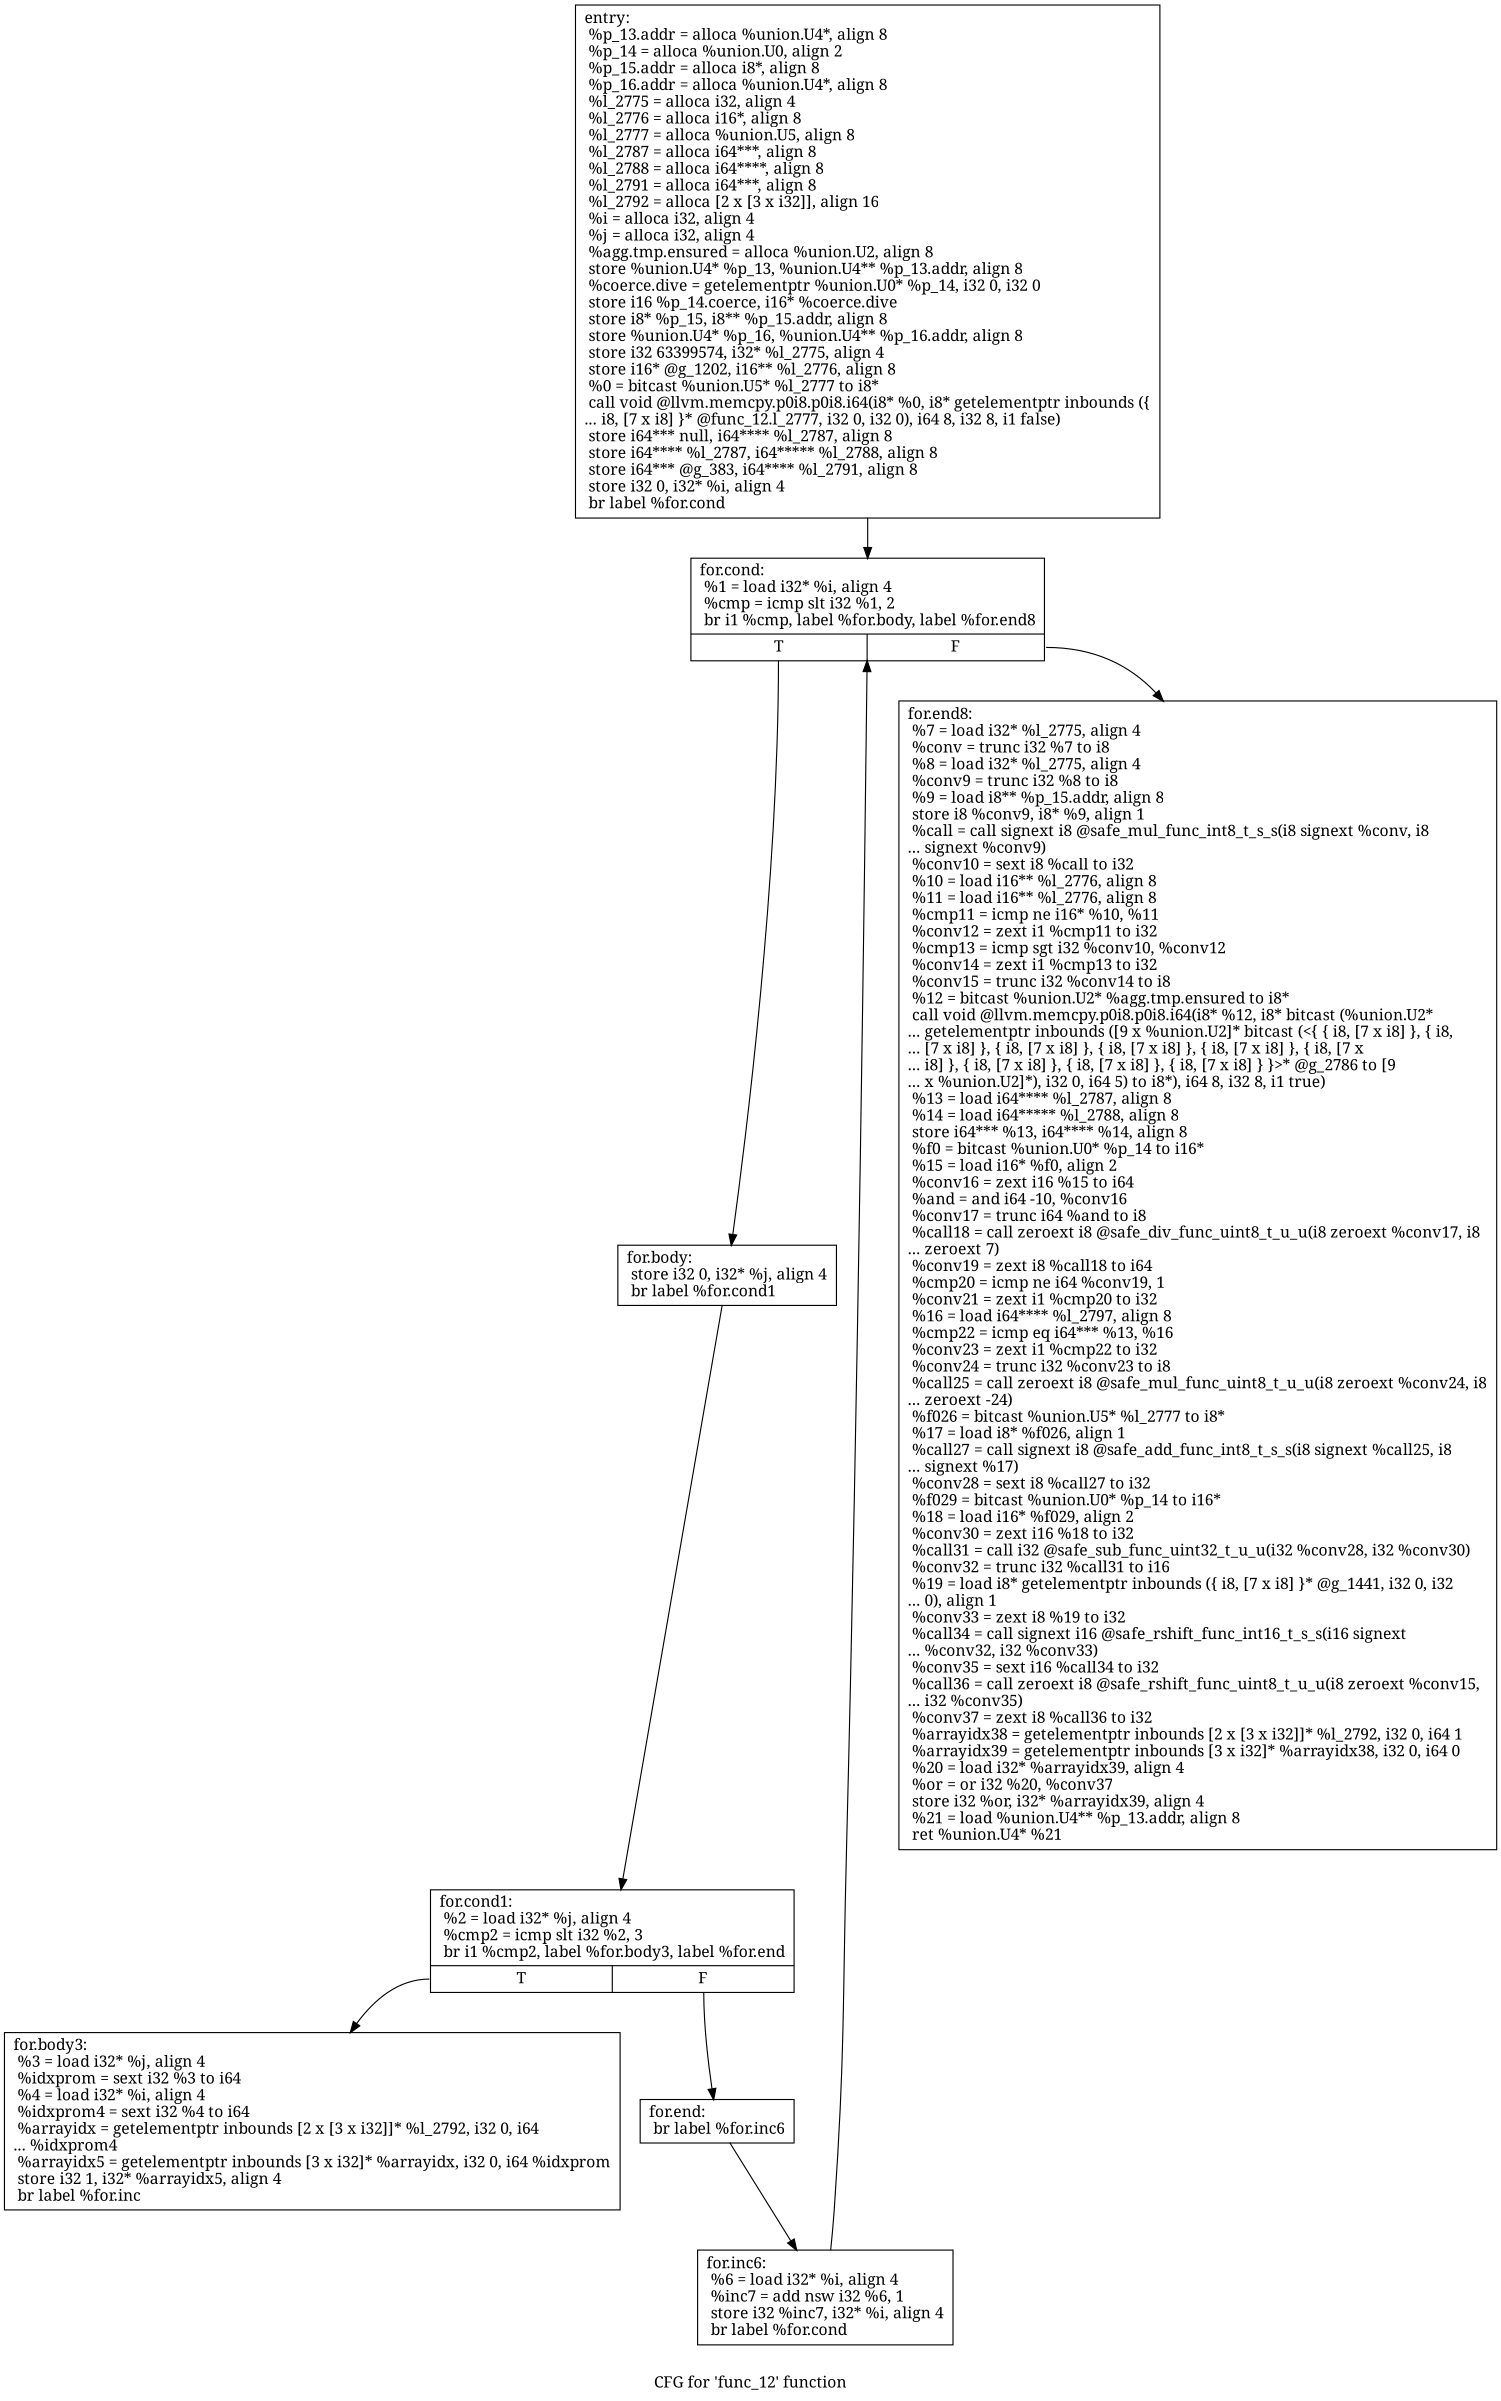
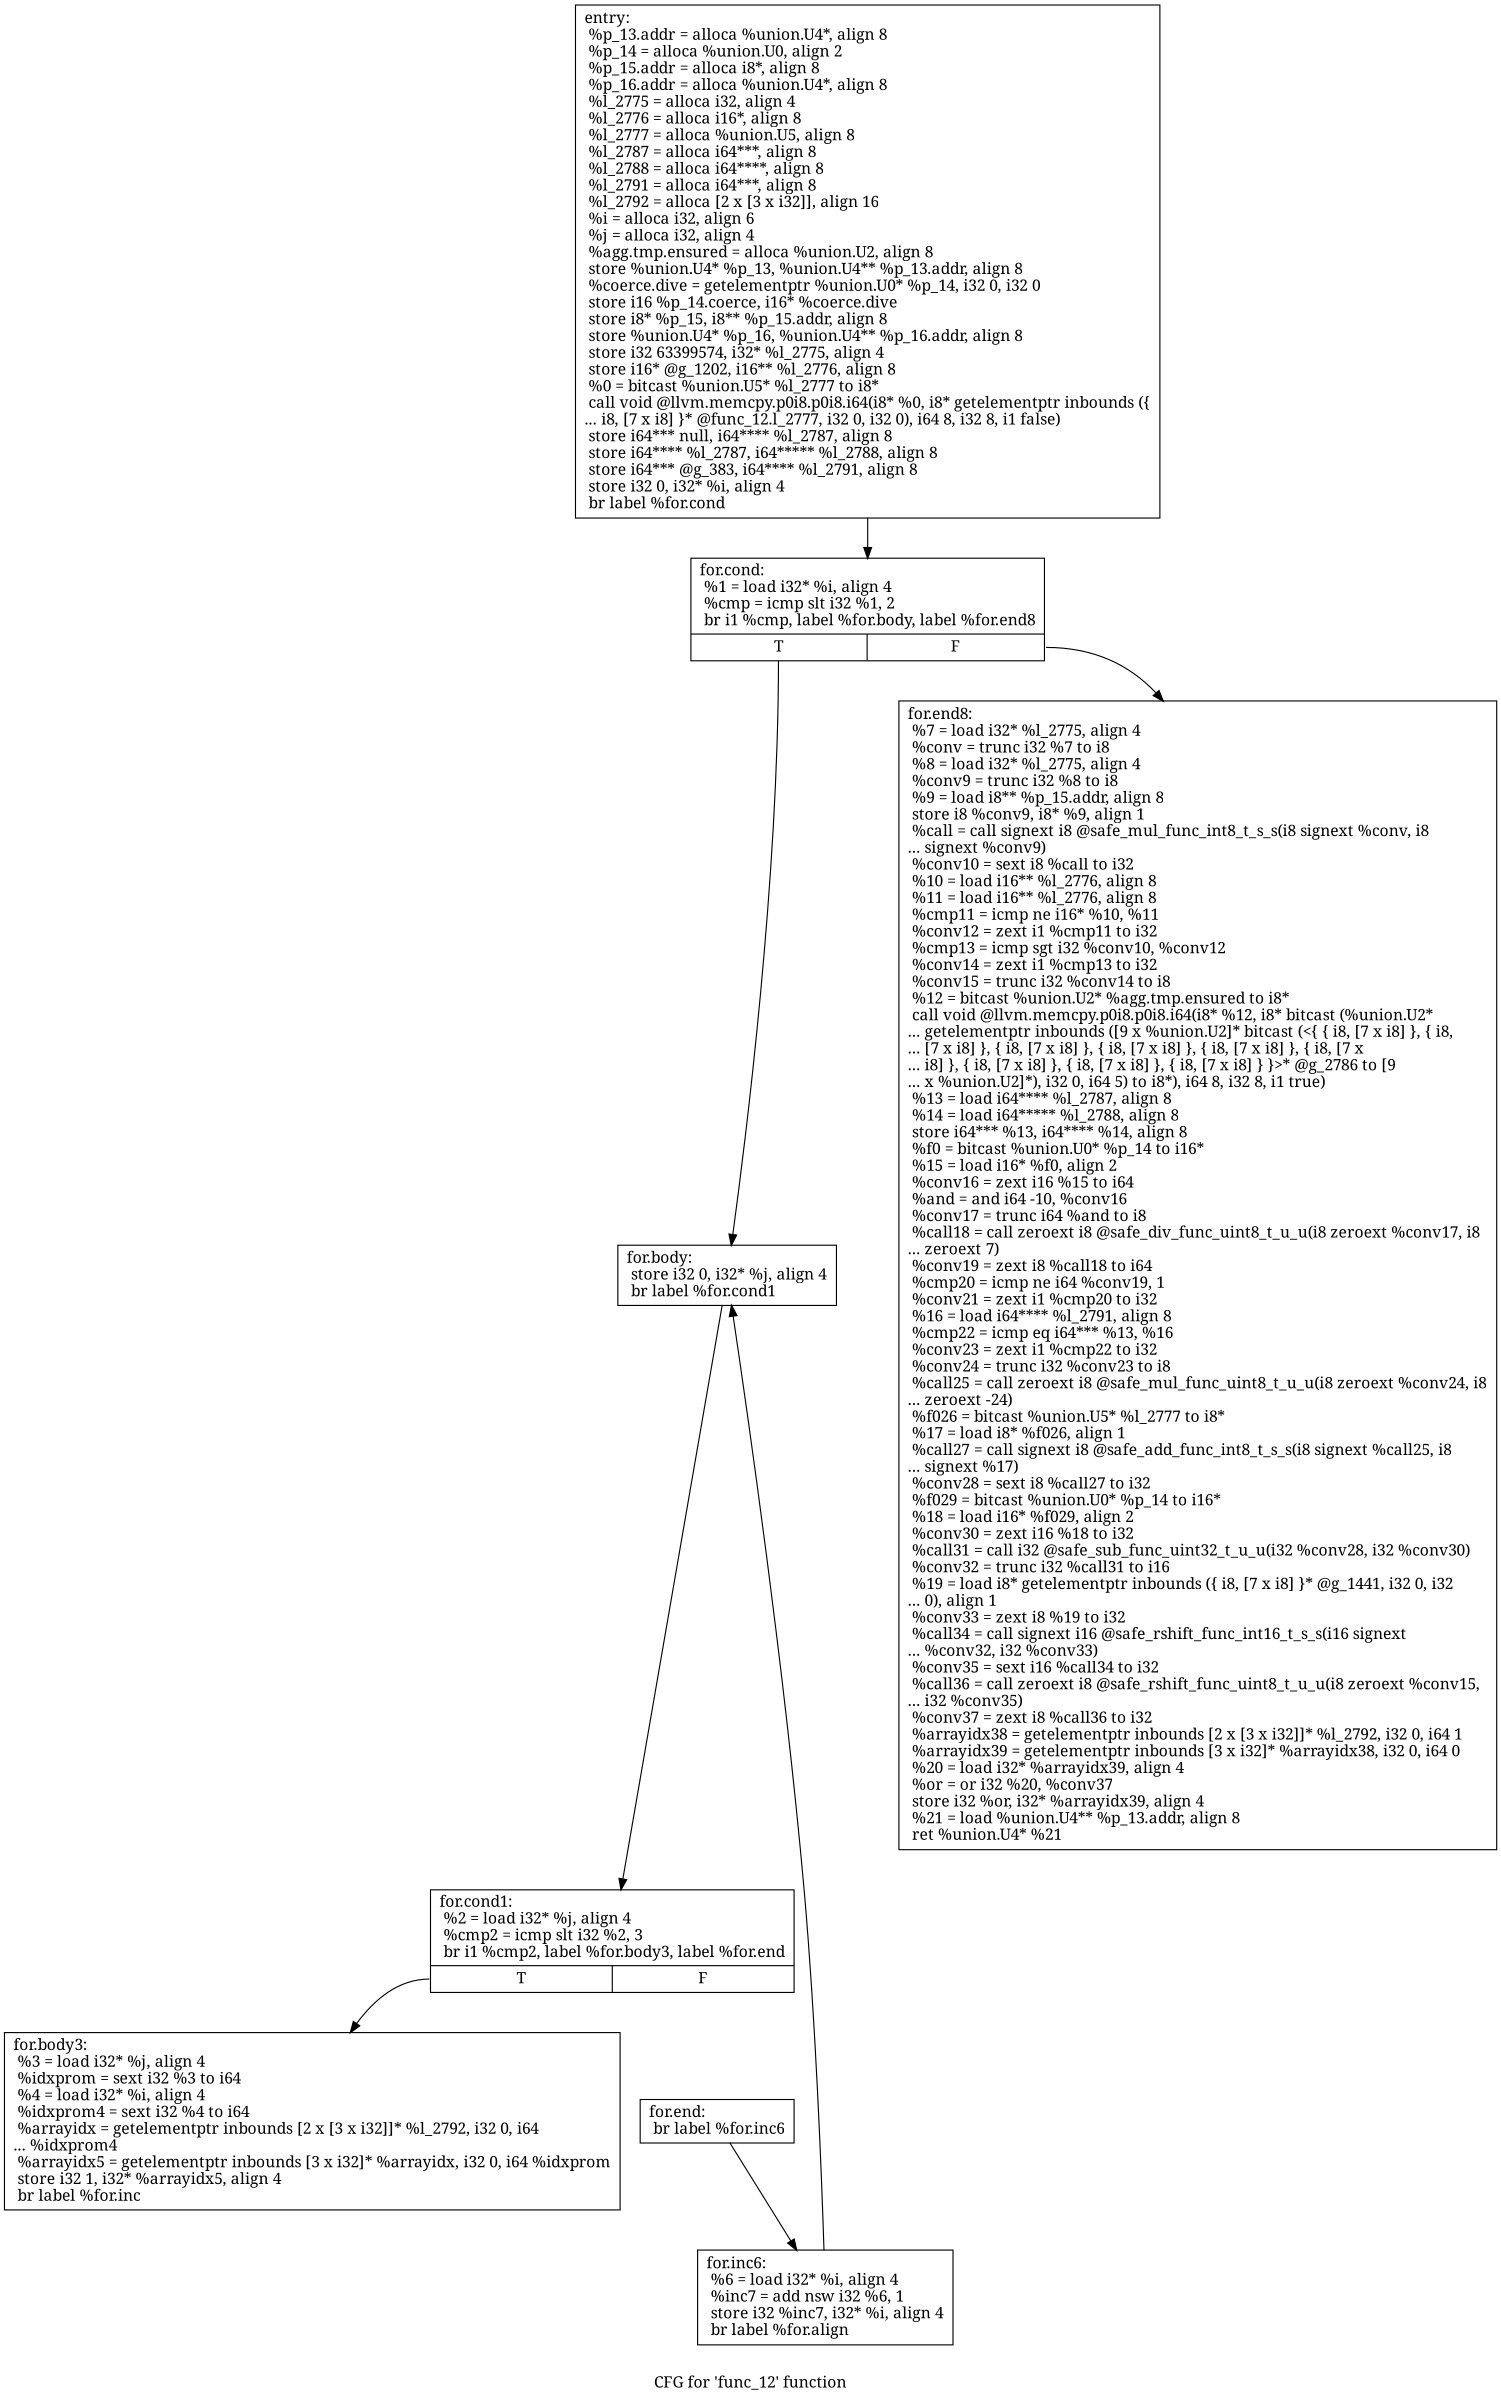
node "entry:": text "%i = alloca i32, align 4" -> "%i = alloca i32, align 6"
node "for.end8:": text "%16 = load i64**** %l_2797, align 8" -> "%16 = load i64**** %l_2791, align 8"
edge "for.inc6:" -> "for.cond:": now "for.inc6:" -> "for.body:"
edge "for.cond1:" -> "for.end:": removed
node "for.inc6:": text "br label %for.cond" -> "br label %for.align"
